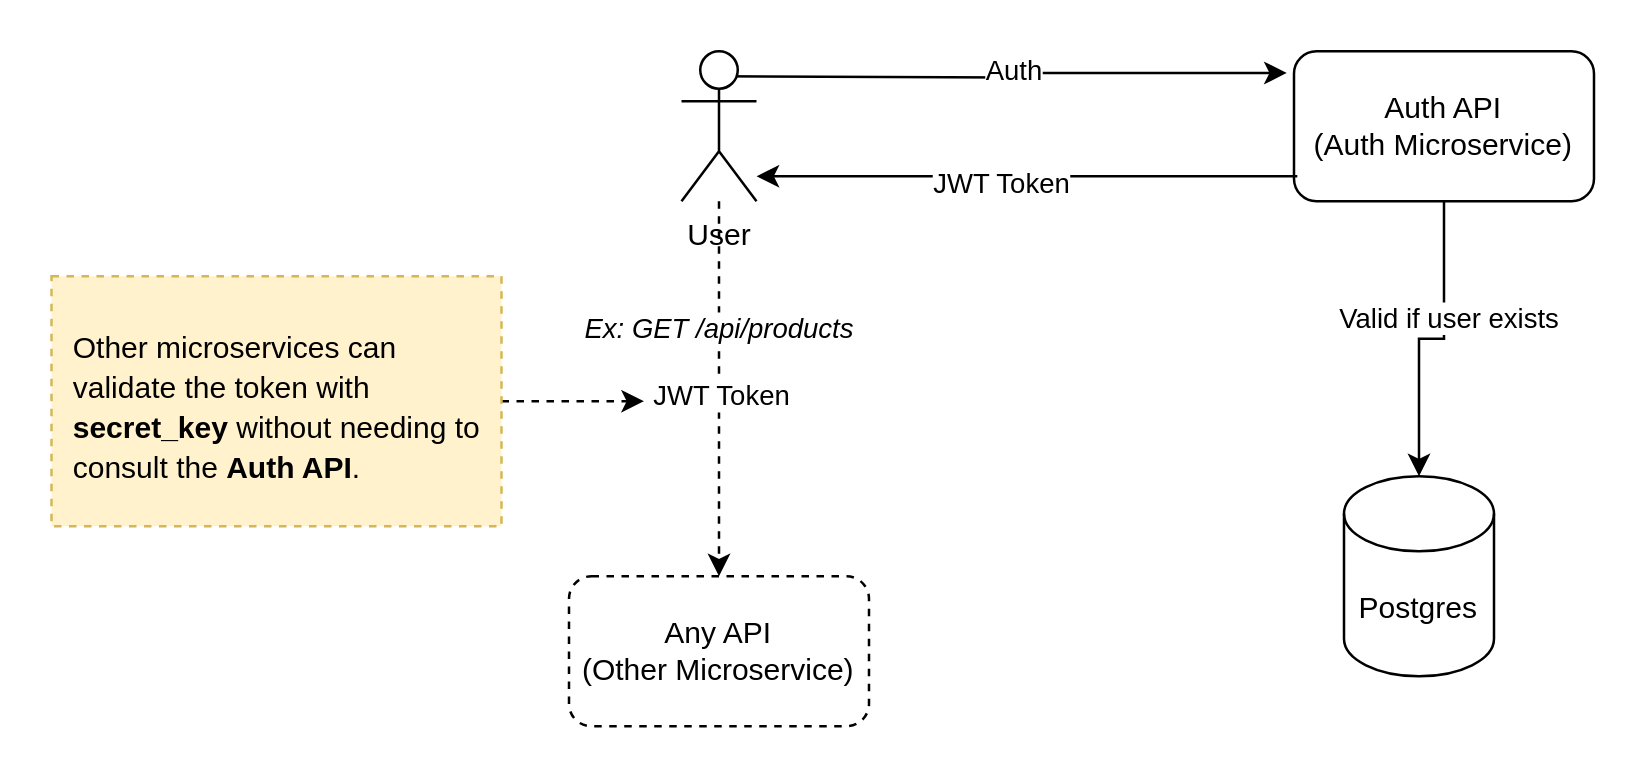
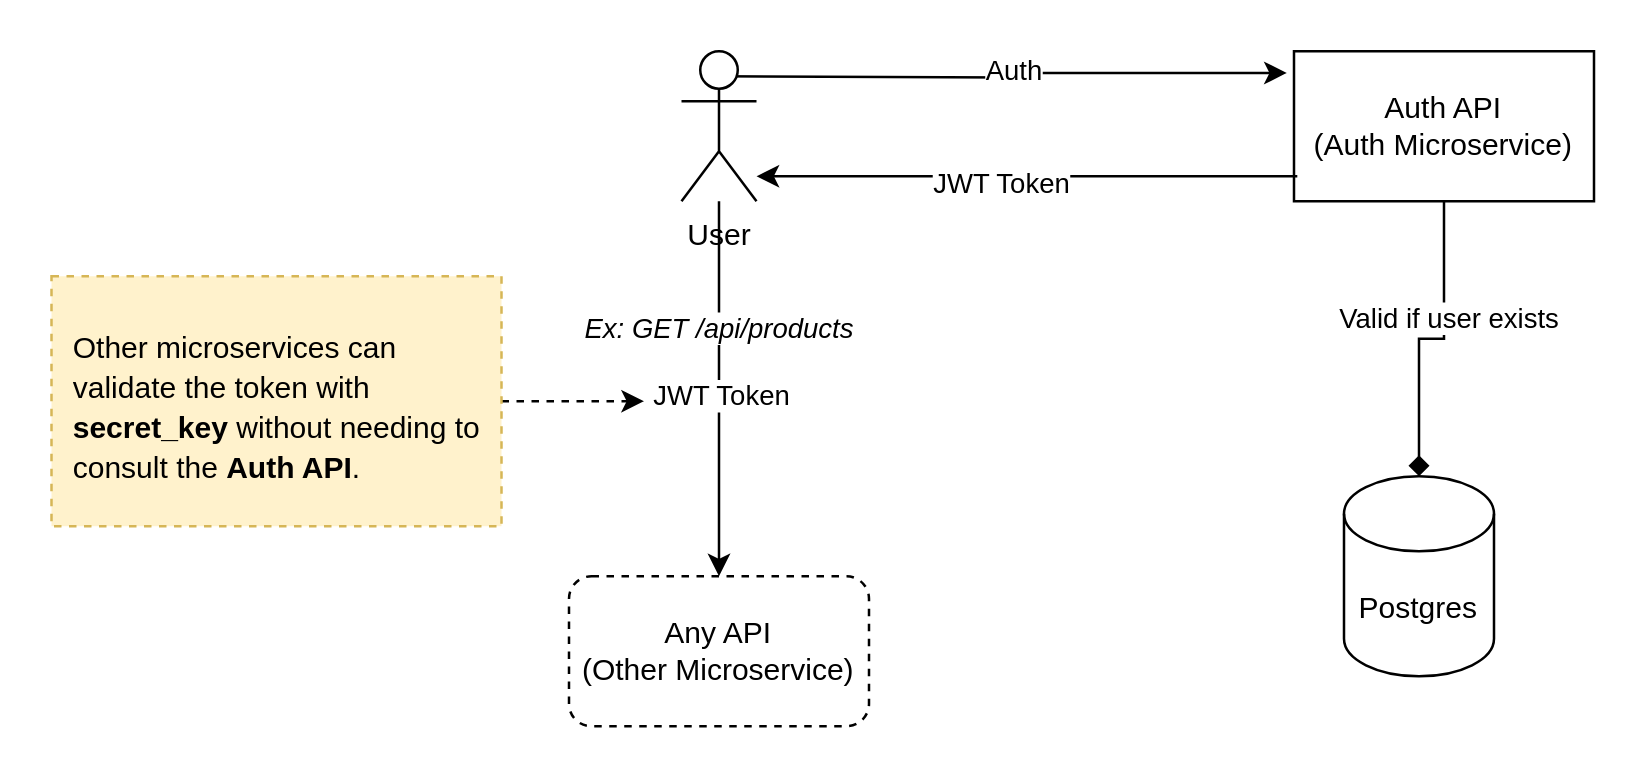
node "Auth API (Auth Microservice)": shape rounded rectangle -> rectangle
edge "Auth API (Auth Microservice)" -> "Postgres": arrowhead classic -> diamond
edge "User" -> "Any API (Other Microservice)": style dashed -> solid
